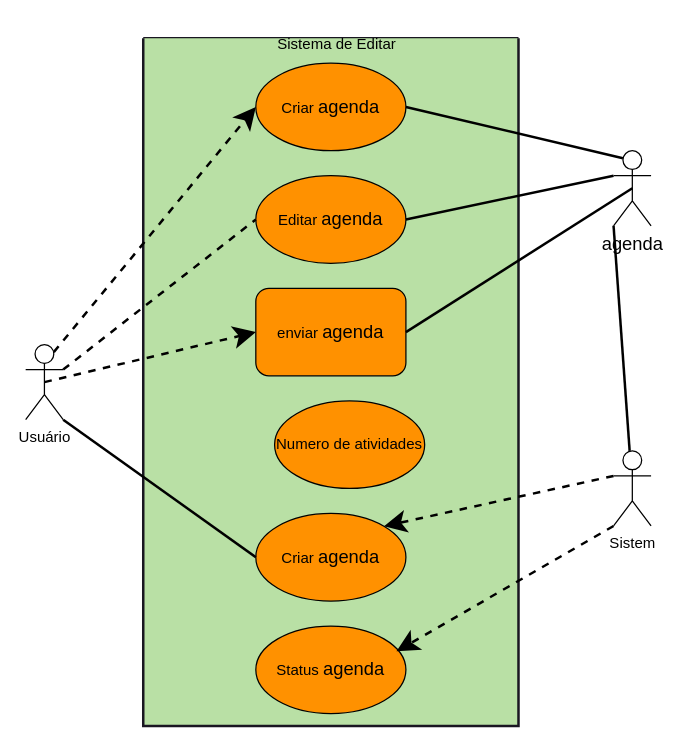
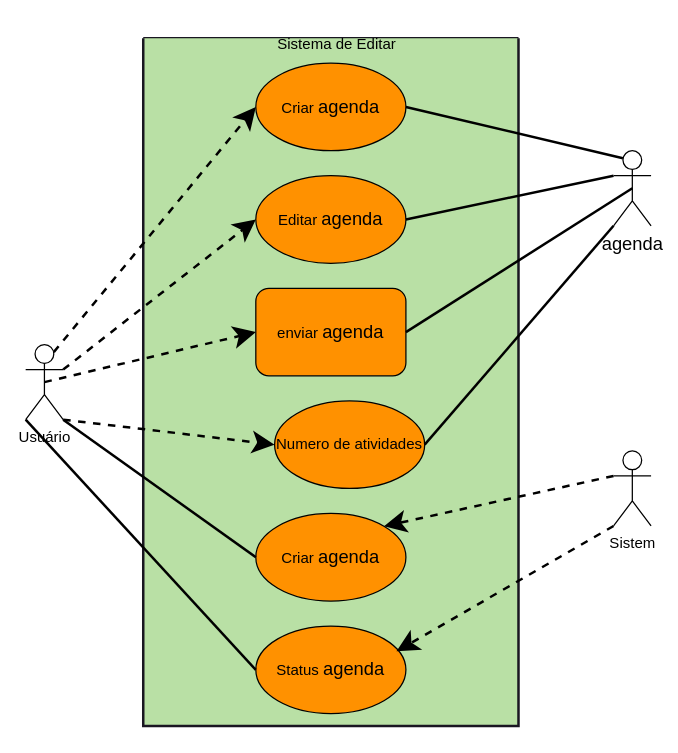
edge "Editar agenda" -- "Usuário": arrowhead none -> classic
edge "agenda" -- "Sistem": now "agenda" -- "Numero de atividades"
edge "Usuário" -> "Numero de atividades": added
edge "Usuário" -- "Status agenda": added
